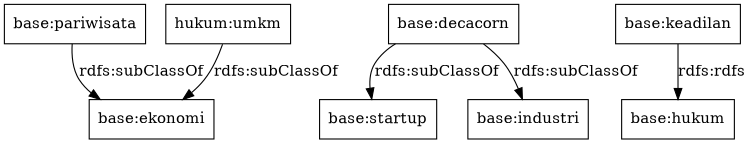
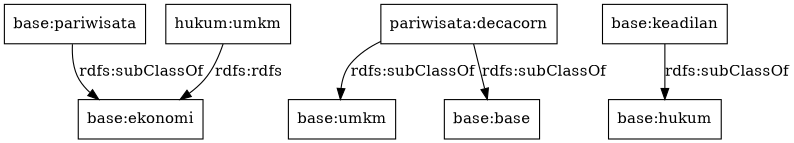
node "base:decacorn": label "base:decacorn" -> "pariwisata:decacorn"
edge "hukum:umkm" -> "base:ekonomi": label "rdfs:subClassOf" -> "rdfs:rdfs"
edge "base:keadilan" -> "base:hukum": label "rdfs:rdfs" -> "rdfs:subClassOf"
node "base:startup": label "base:startup" -> "base:umkm"
node "base:industri": label "base:industri" -> "base:base"
